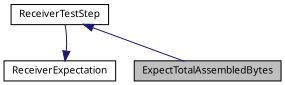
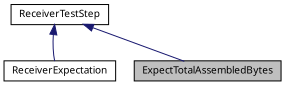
edge "ReceiverTestStep" -> "ReceiverExpectation": reversed
